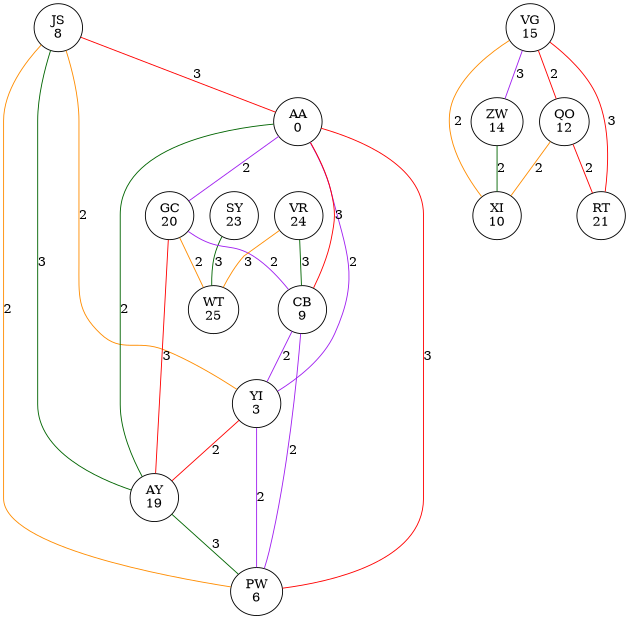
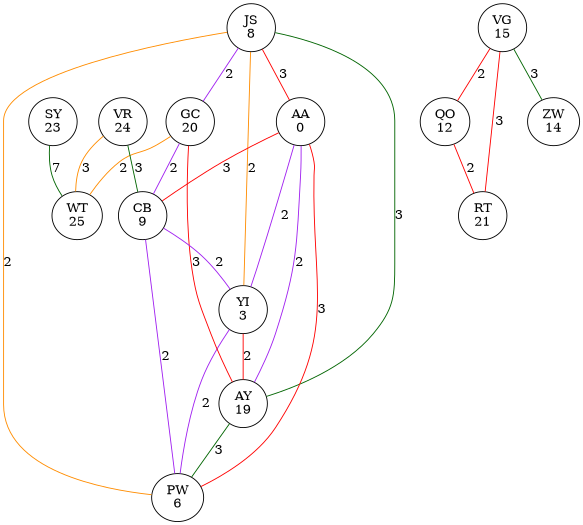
edge "VG 15" -- "ZW 14": color purple -> darkgreen
edge "AA 0" -- "GC 20": now "JS 8" -- "GC 20"
node "XI 10": removed
edge "AA 0" -- "AY 19": color darkgreen -> purple
edge "SY 23" -- "WT 25": label "3" -> "7"
